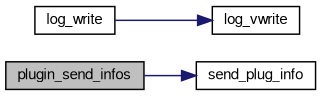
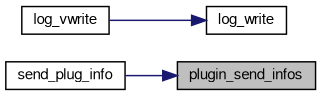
edge "log_write" -> "log_vwrite": reversed
edge "plugin_send_infos" -> "send_plug_info": reversed
